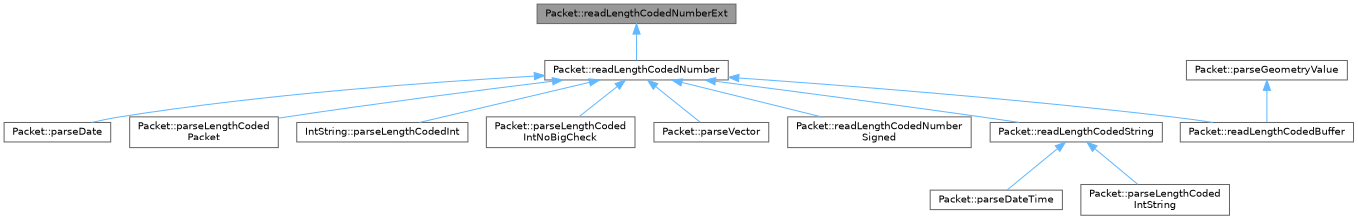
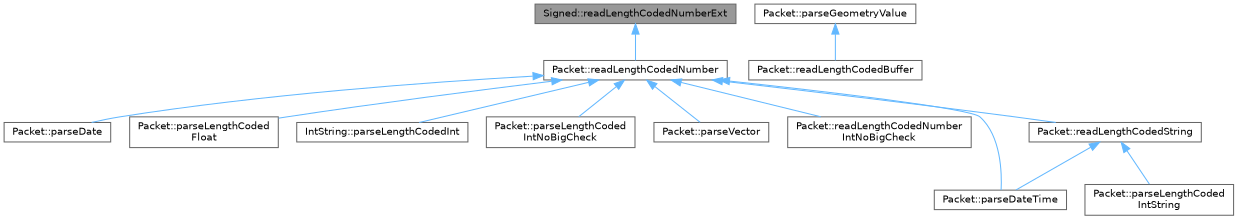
node "Packet::readLengthCodedNumberExt": label "Packet::readLengthCodedNumberExt" -> "Signed::readLengthCodedNumberExt"
edge "Packet::readLengthCodedBuffer" -> "Packet::readLengthCodedNumber": now "Packet::parseDateTime" -> "Packet::readLengthCodedNumber"
node "Packet::parseLengthCoded Packet": label "Packet::parseLengthCoded Packet" -> "Packet::parseLengthCoded Float"
node "Packet::readLengthCodedNumber Signed": label "Packet::readLengthCodedNumber Signed" -> "Packet::readLengthCodedNumber IntNoBigCheck"
